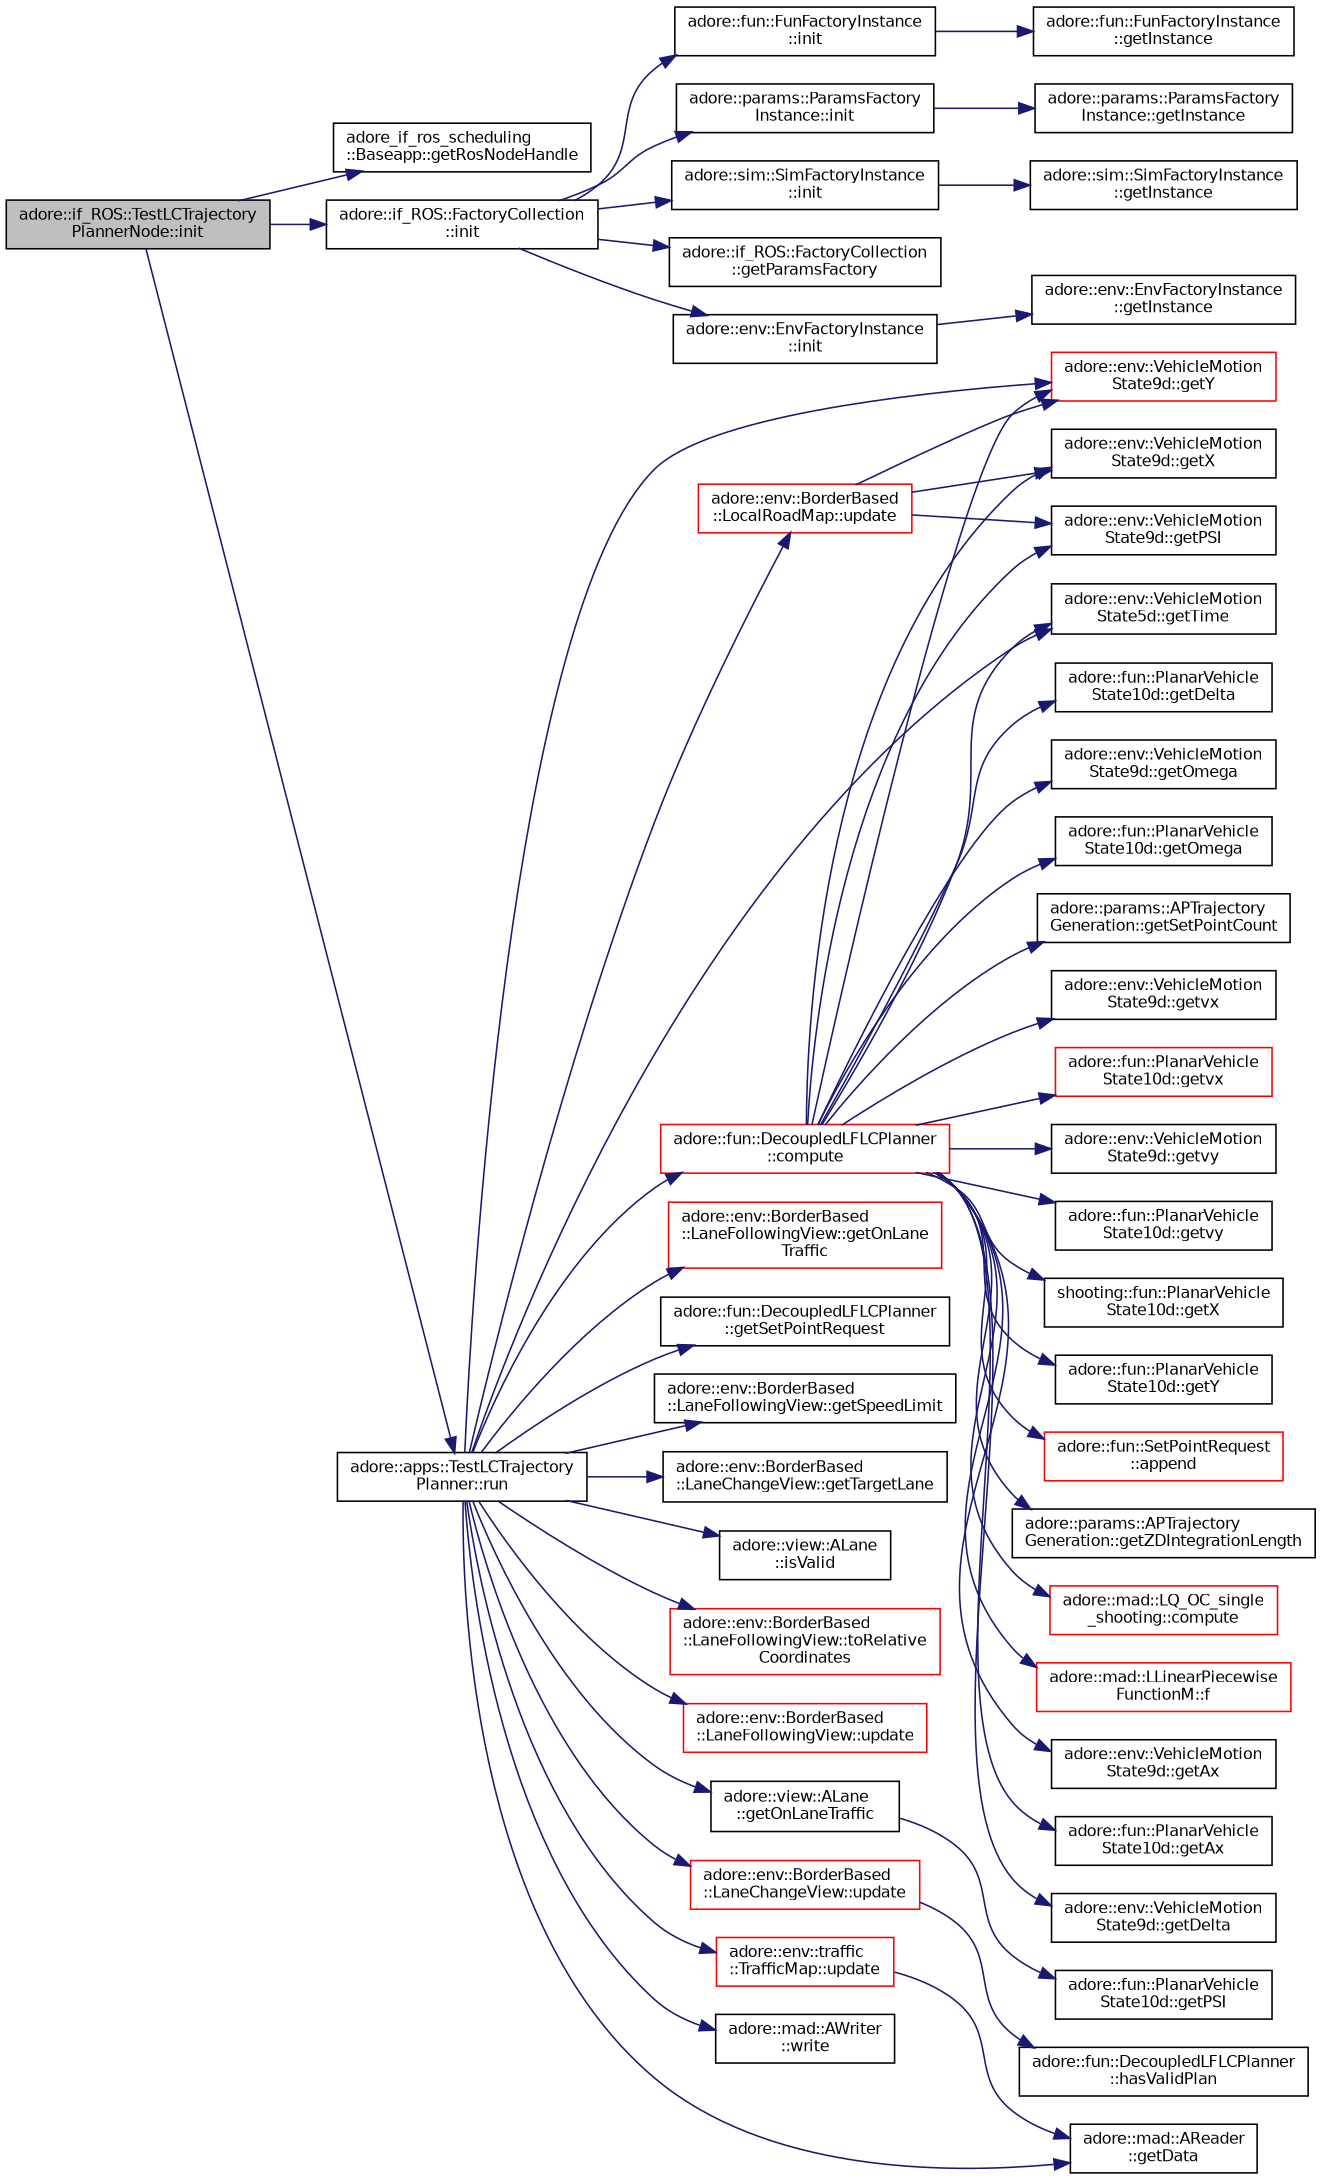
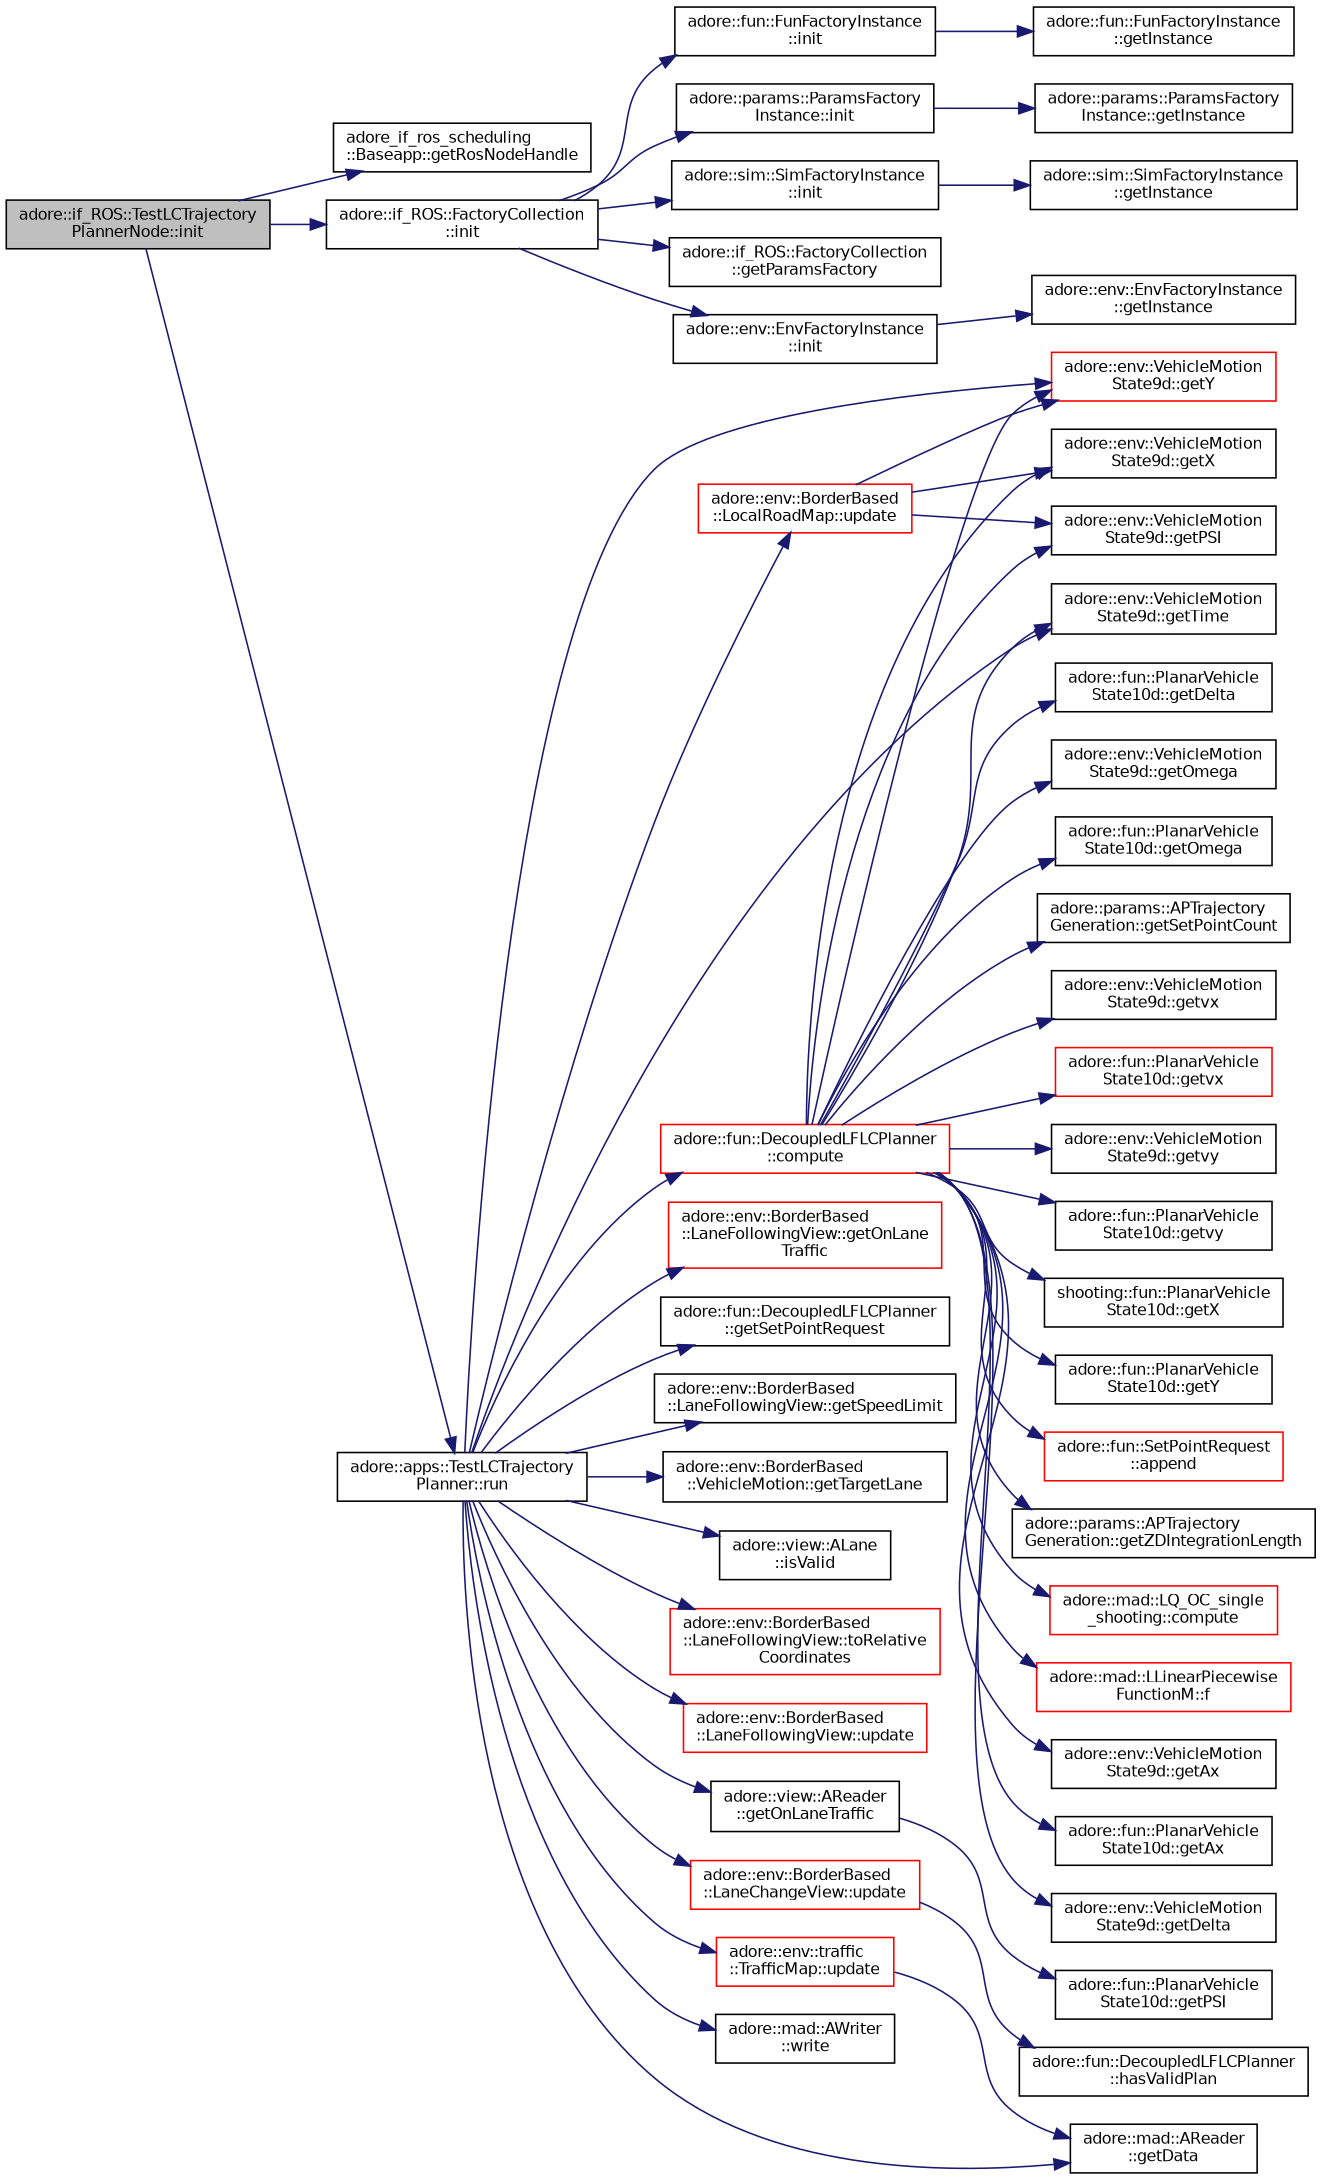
node "adore::env::VehicleMotion State5d::getTime": label "adore::env::VehicleMotion State5d::getTime" -> "adore::env::VehicleMotion State9d::getTime"
node "adore::env::BorderBased ::LaneChangeView::getTargetLane": label "adore::env::BorderBased ::LaneChangeView::getTargetLane" -> "adore::env::BorderBased ::VehicleMotion::getTargetLane"
node "adore::view::ALane ::getOnLaneTraffic": label "adore::view::ALane ::getOnLaneTraffic" -> "adore::view::AReader ::getOnLaneTraffic"
